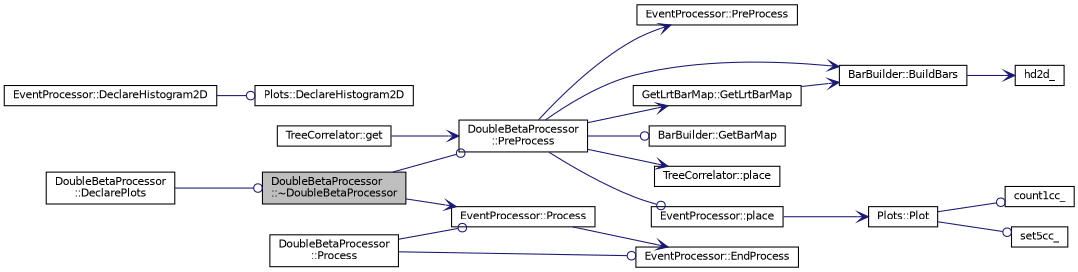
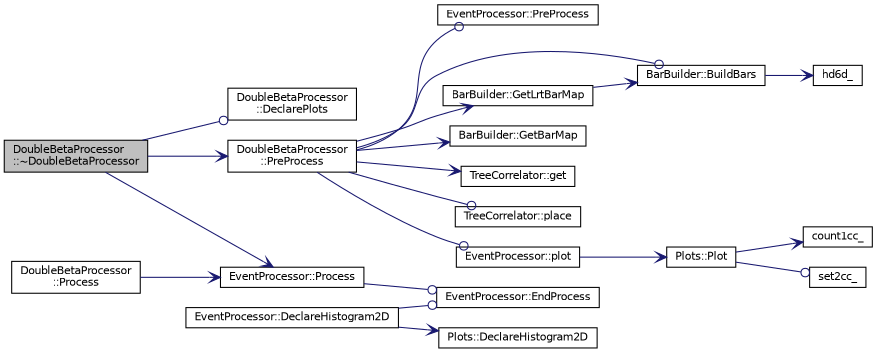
edge "DoubleBetaProcessor ::PreProcess" -> "BarBuilder::BuildBars": arrowhead vee -> odot
edge "DoubleBetaProcessor ::PreProcess" -> "EventProcessor::PreProcess": arrowhead vee -> odot
node "hd2d_": label "hd2d_" -> "hd6d_"
edge "EventProcessor::DeclareHistogram2D" -> "Plots::DeclareHistogram2D": arrowhead odot -> vee
node "GetLrtBarMap::GetLrtBarMap": label "GetLrtBarMap::GetLrtBarMap" -> "BarBuilder::GetLrtBarMap"
edge "TreeCorrelator::get" -> "DoubleBetaProcessor ::PreProcess": reversed
edge "DoubleBetaProcessor ::PreProcess" -> "BarBuilder::GetBarMap": arrowhead odot -> vee
edge "DoubleBetaProcessor ::PreProcess" -> "TreeCorrelator::place": arrowhead vee -> odot
edge "DoubleBetaProcessor ::~DoubleBetaProcessor" -> "DoubleBetaProcessor ::PreProcess": arrowhead odot -> vee
edge "DoubleBetaProcessor ::DeclarePlots" -> "DoubleBetaProcessor ::~DoubleBetaProcessor": reversed
edge "Plots::Plot" -> "count1cc_": arrowhead odot -> vee
node "EventProcessor::place": label "EventProcessor::place" -> "EventProcessor::plot"
edge "DoubleBetaProcessor ::Process" -> "EventProcessor::Process": arrowhead odot -> vee
edge "EventProcessor::Process" -> "EventProcessor::EndProcess": arrowhead vee -> odot
node "set5cc_": label "set5cc_" -> "set2cc_"
edge "DoubleBetaProcessor ::Process" -> "EventProcessor::EndProcess": now "EventProcessor::DeclareHistogram2D" -> "EventProcessor::EndProcess"
